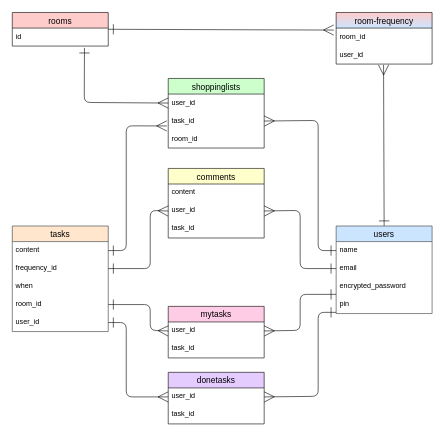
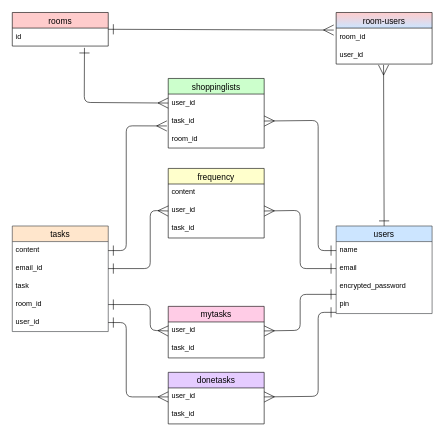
node "room-frequency": label "room-frequency" -> "room-users"
node "comments": label "comments" -> "frequency"
node "frequency_id": label "frequency_id" -> "email_id"
node "when": label "when" -> "task"
